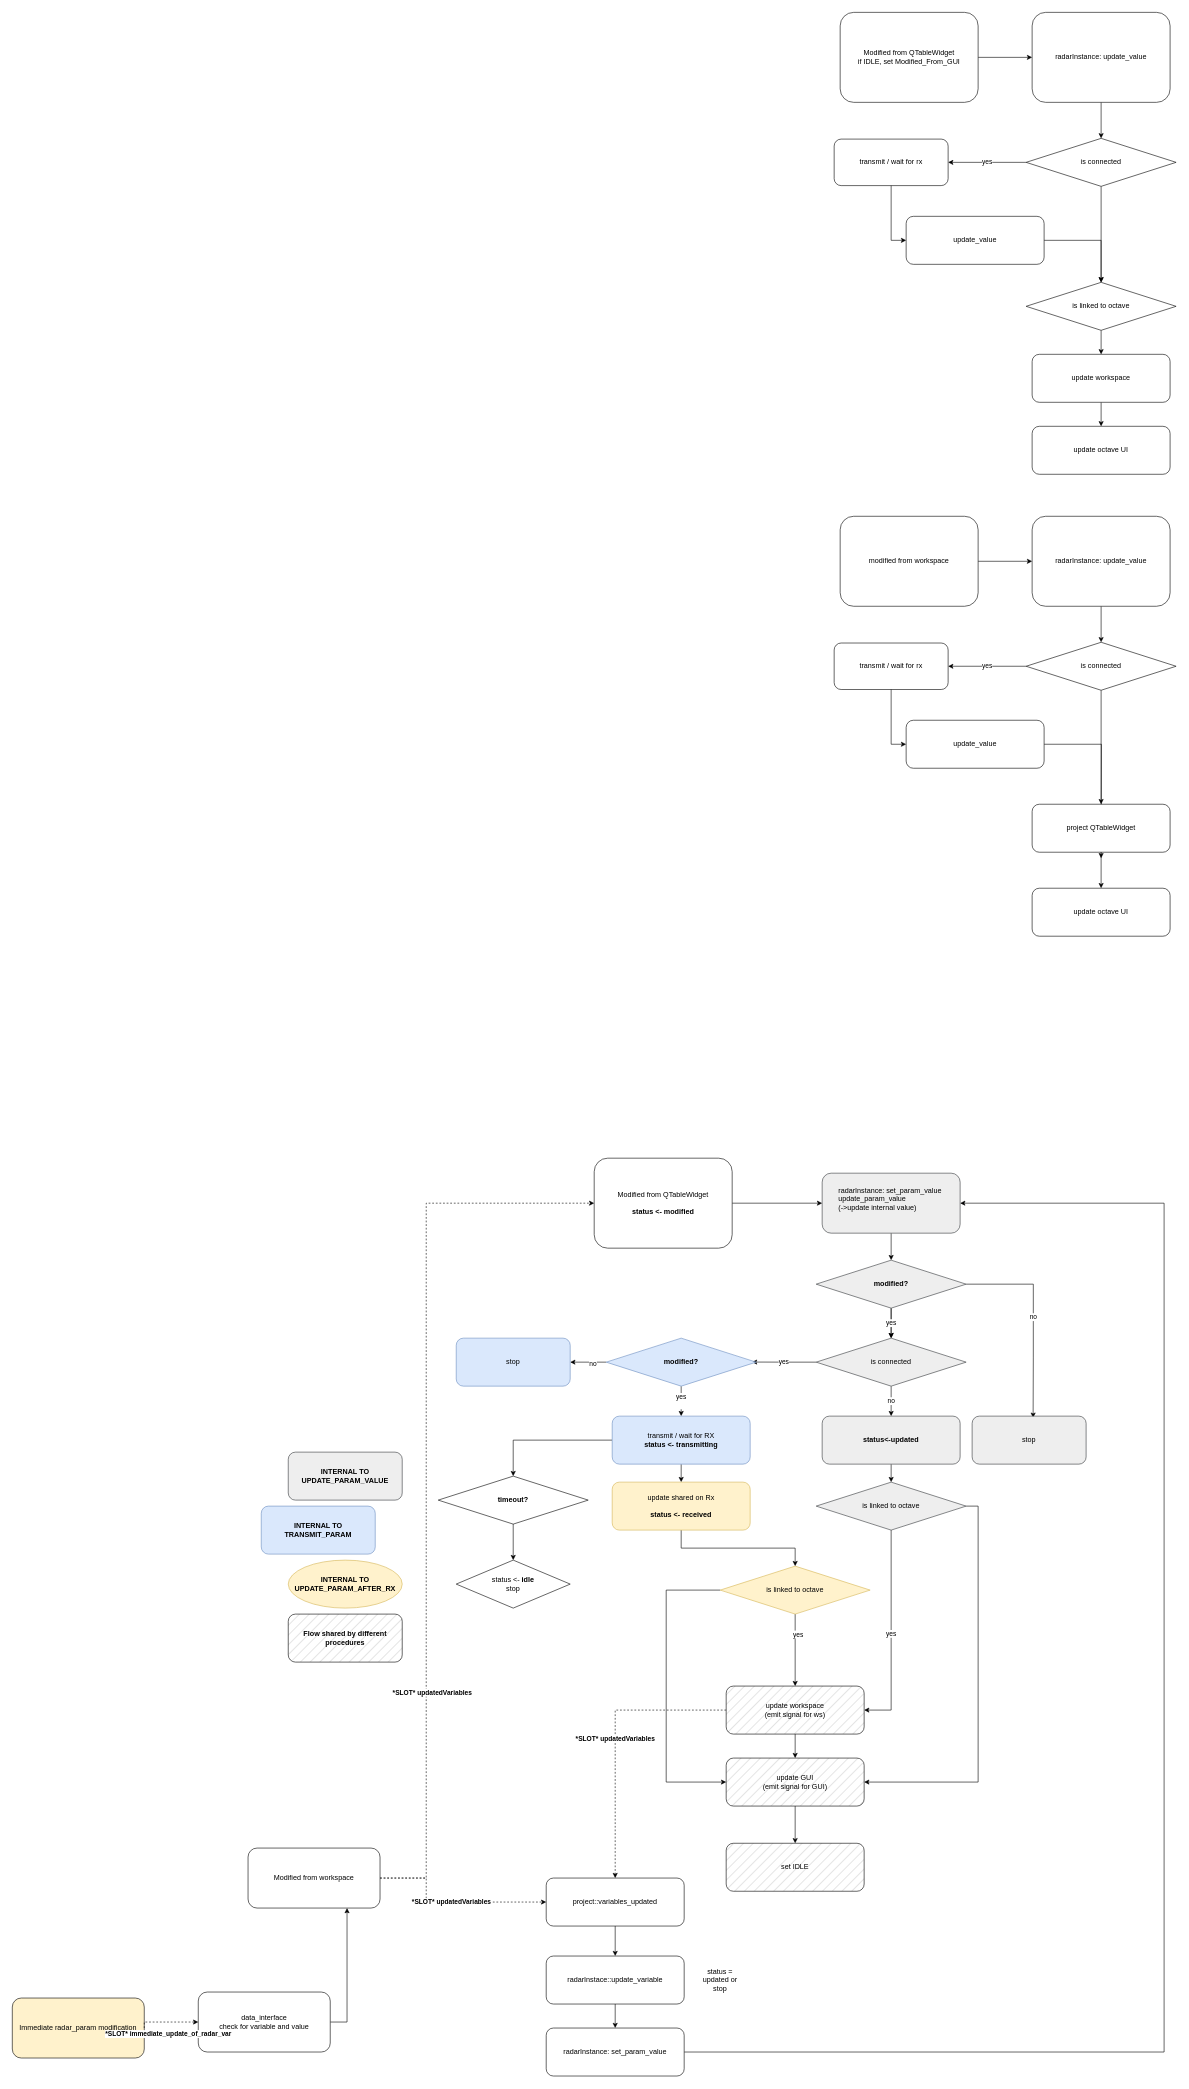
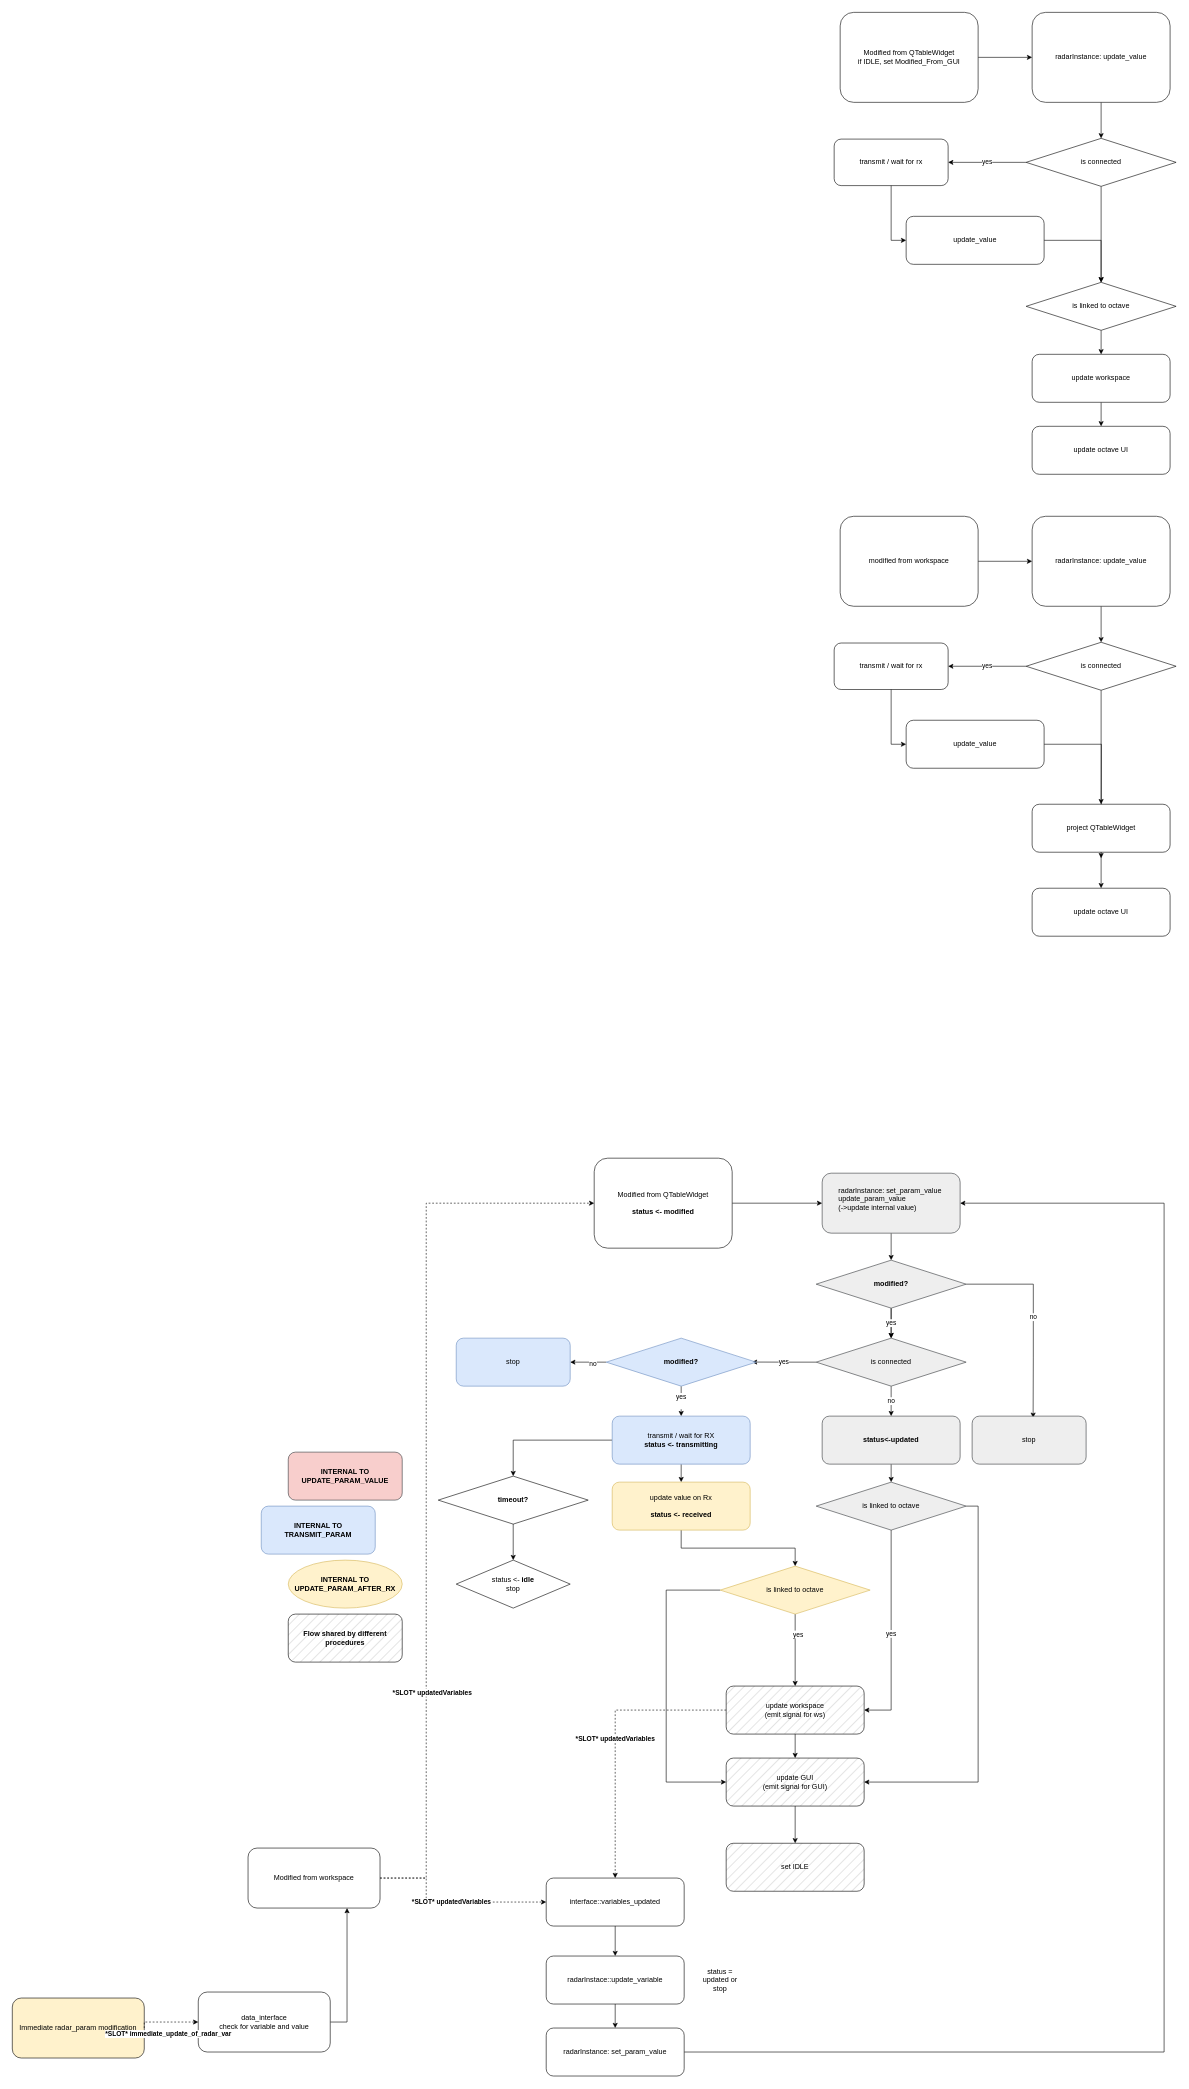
node "INTERNAL TO UPDATE_PARAM_VALUE": fillcolor #eeeeee -> #f8cecc
node "update shared on Rx status <- received": label "update shared on Rx status <- received" -> "update value on Rx status <- received"
node "project::variables_updated": label "project::variables_updated" -> "interface::variables_updated"
